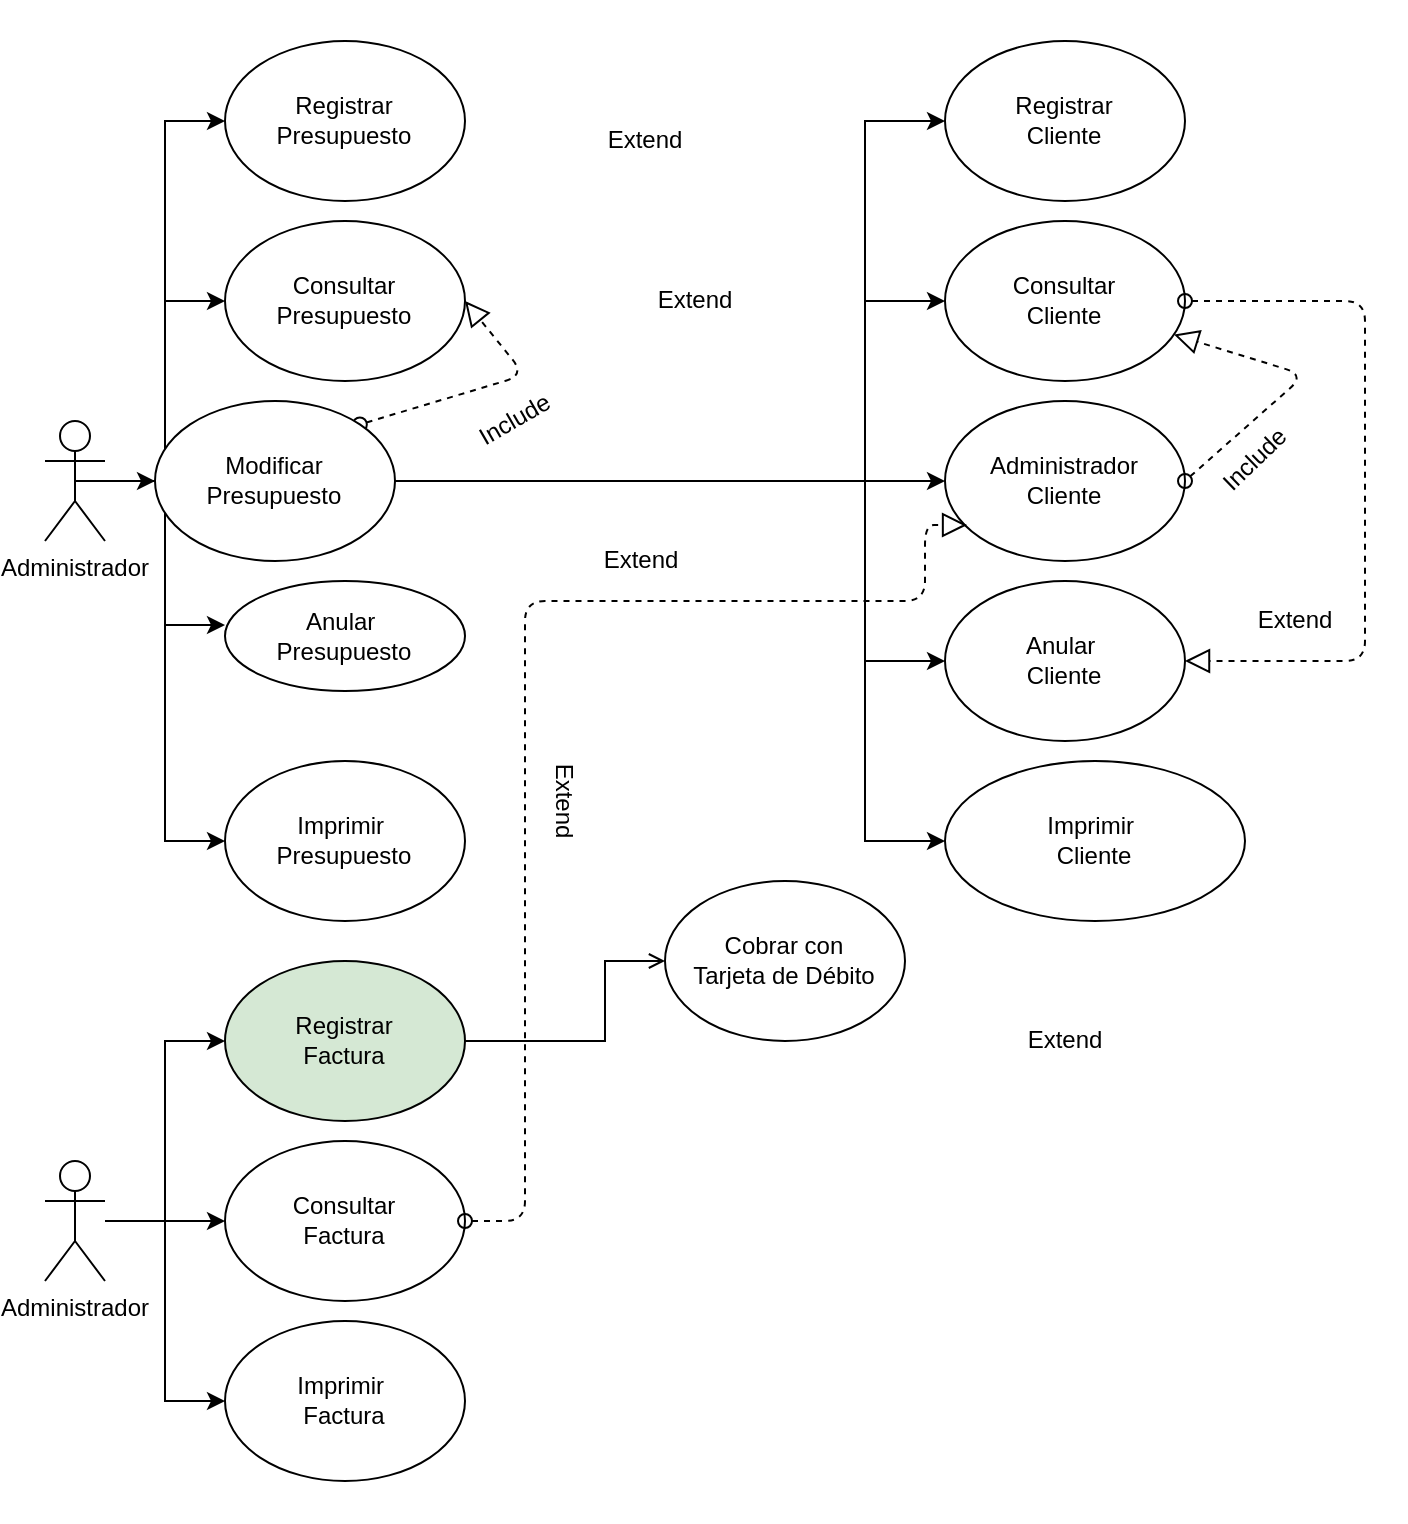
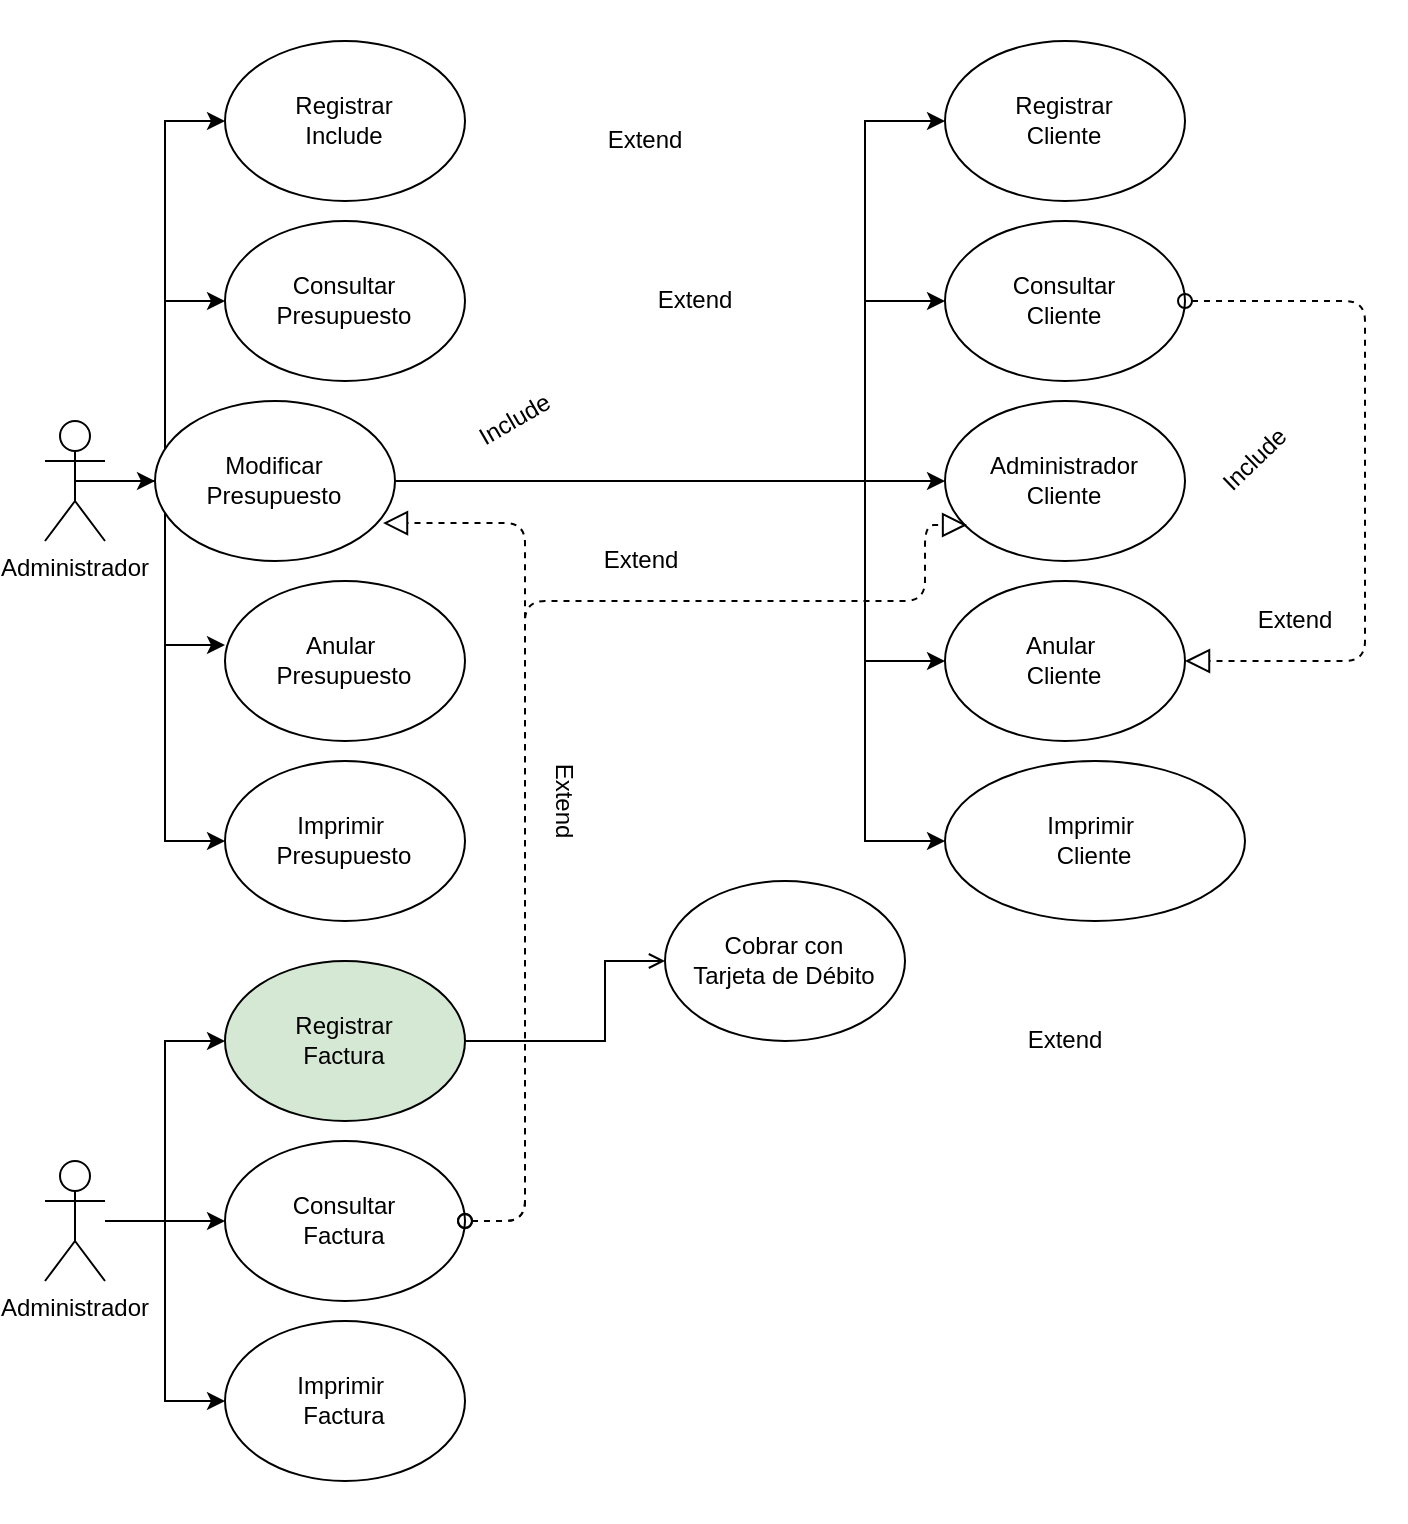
node "Registrar Presupuesto": label "Registrar Presupuesto" -> "Registrar Include"
edge "Consultar Presupuesto" -- "Modificar Presupuesto": removed
edge "Consultar Cliente" -- "Administrador Cliente": removed
edge "Modificar Presupuesto" -- "Consultar Factura": added
node "Anular Presupuesto": size 240x110 -> 240x160
